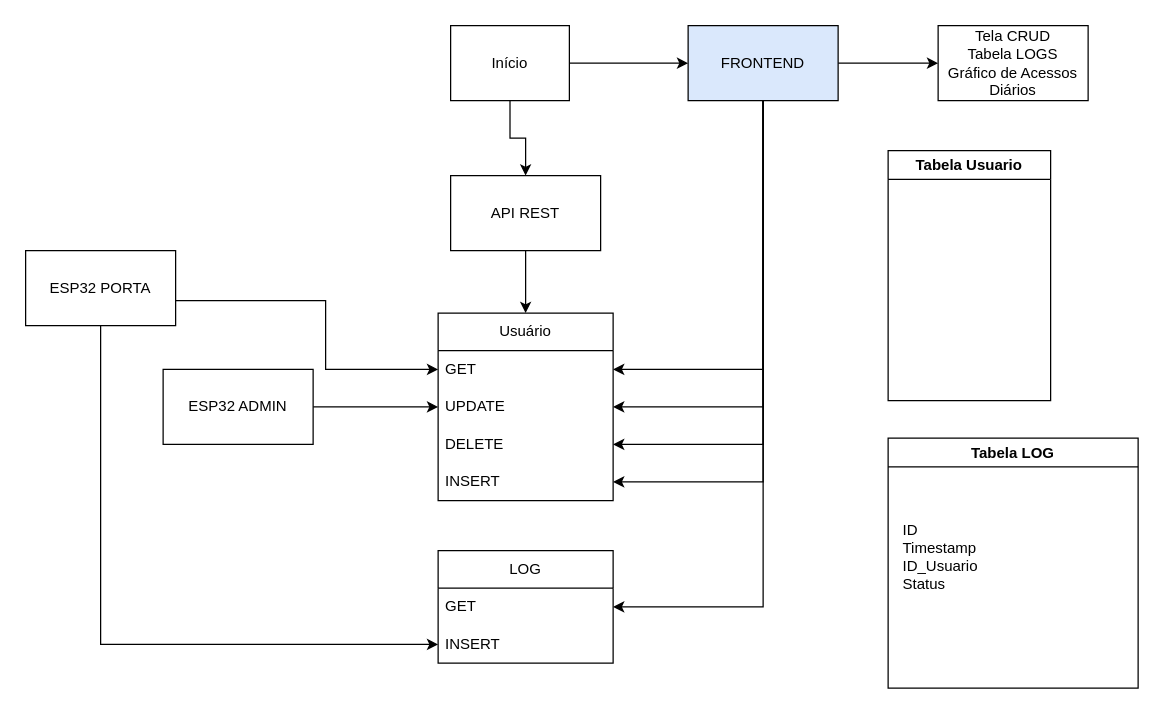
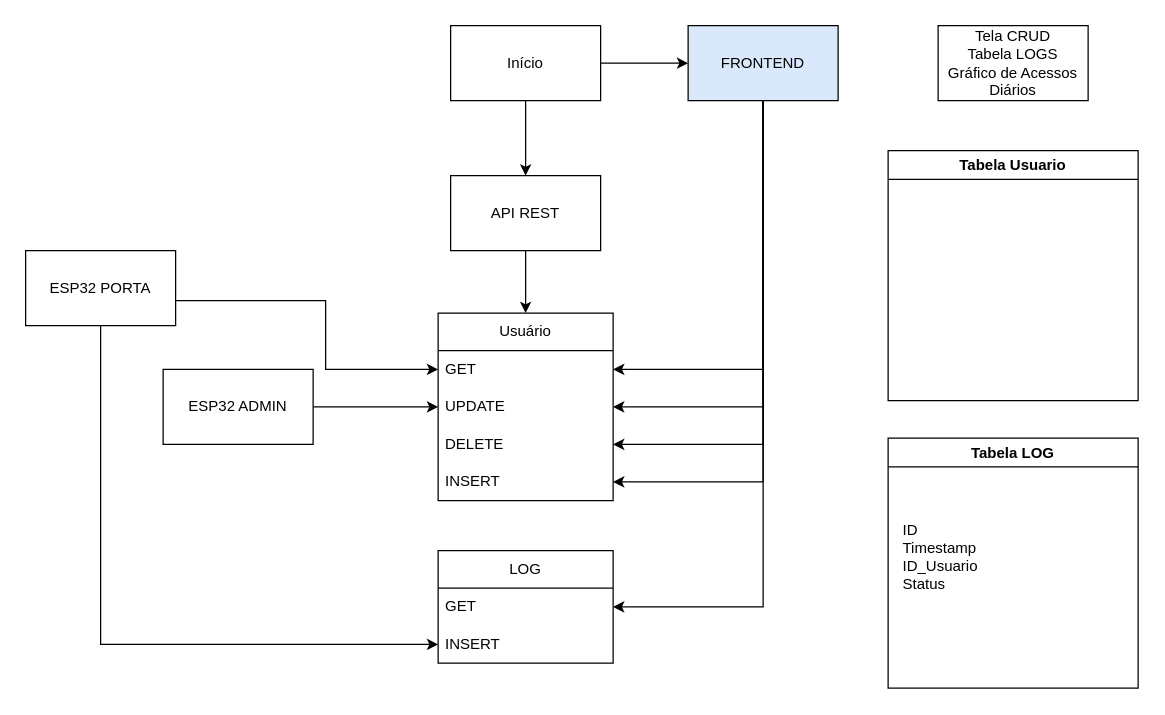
node "Início": size 119x75 -> 150x75
edge "FRONTEND" -> "Tela CRUD Tabela LOGS Gráfico de Acessos Diários": removed
node "Tabela Usuario": size 163x250 -> 250x250
